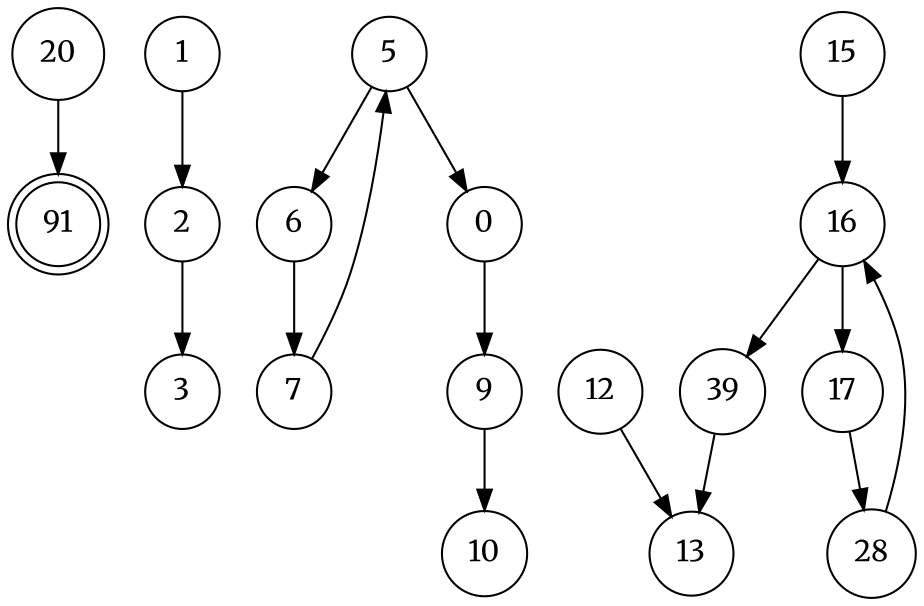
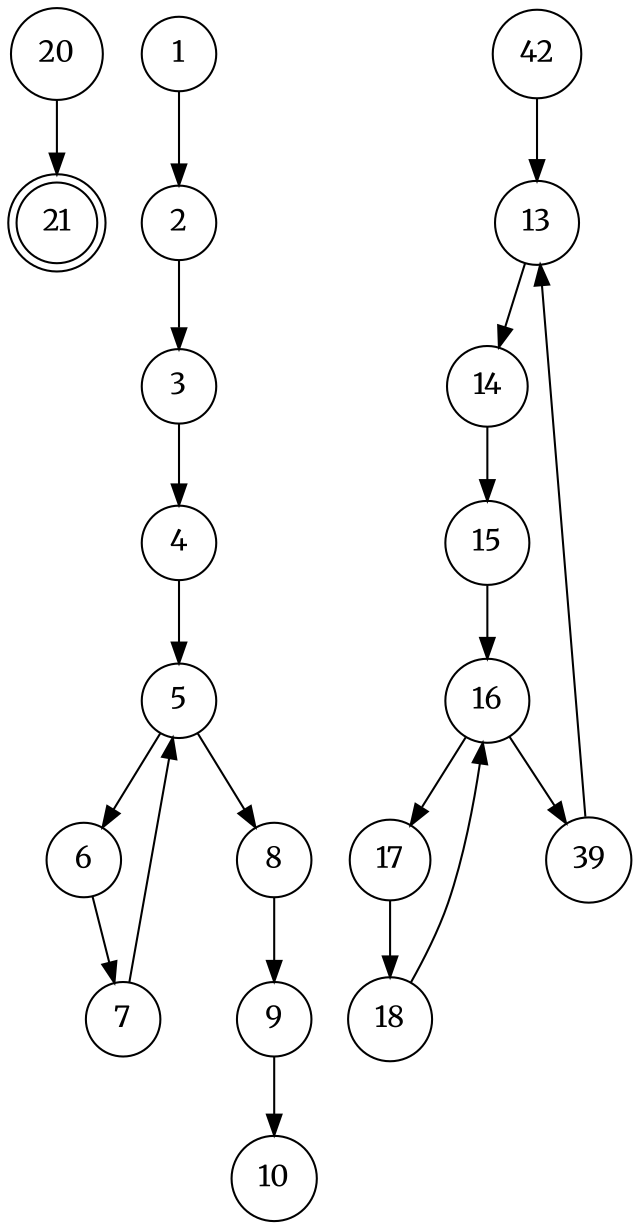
node "91": label "91" -> "21"
node "0": label "0" -> "8"
node "14": added
node "12": label "12" -> "42"
node "4": added
node "28": label "28" -> "18"
